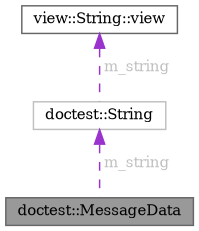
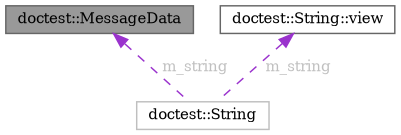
node "view::String::view": label "view::String::view" -> "doctest::String::view"
edge "doctest::MessageData" -> "doctest::String": reversed
